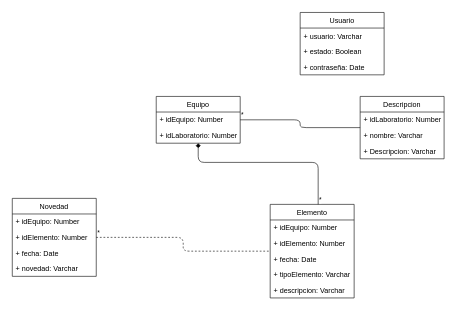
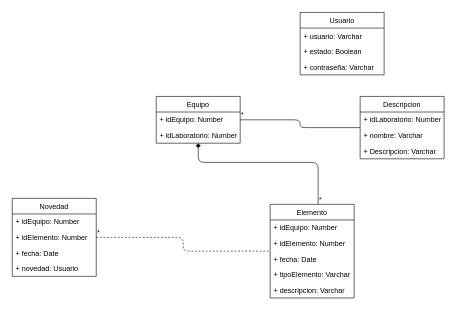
node "+ contraseña: Date": label "+ contraseña: Date" -> "+ contraseña: Varchar"
node "+ novedad: Varchar": label "+ novedad: Varchar" -> "+ novedad: Usuario"
